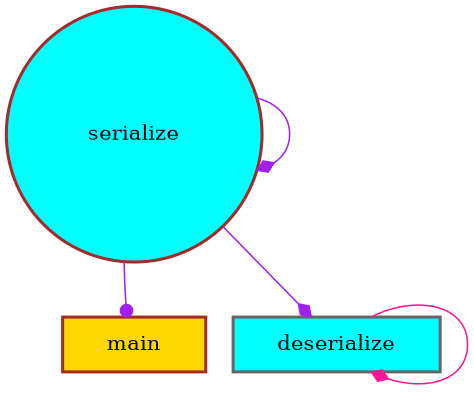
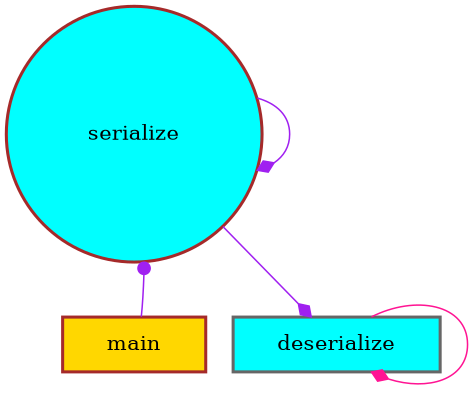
edge "serialize" -> "main": reversed
